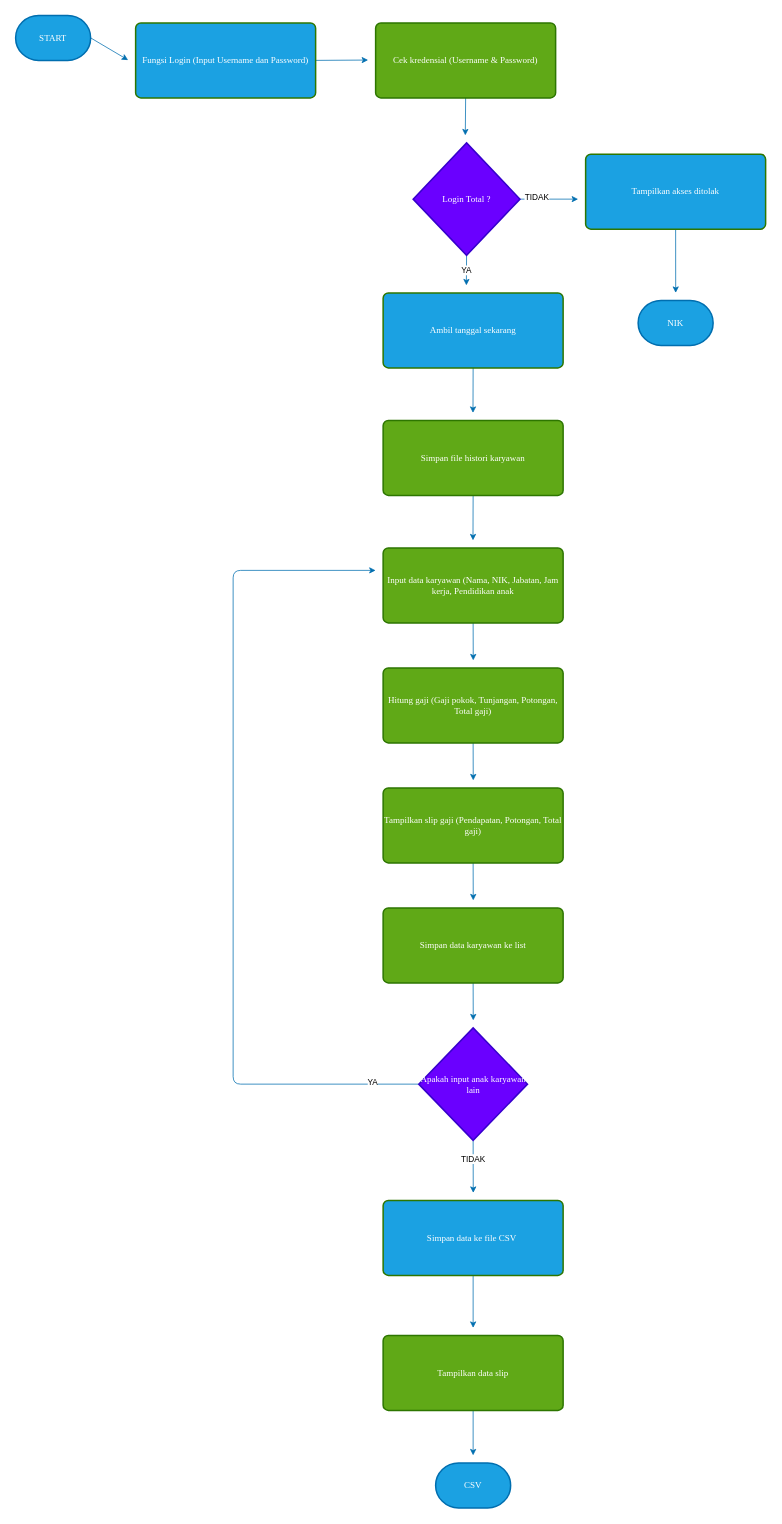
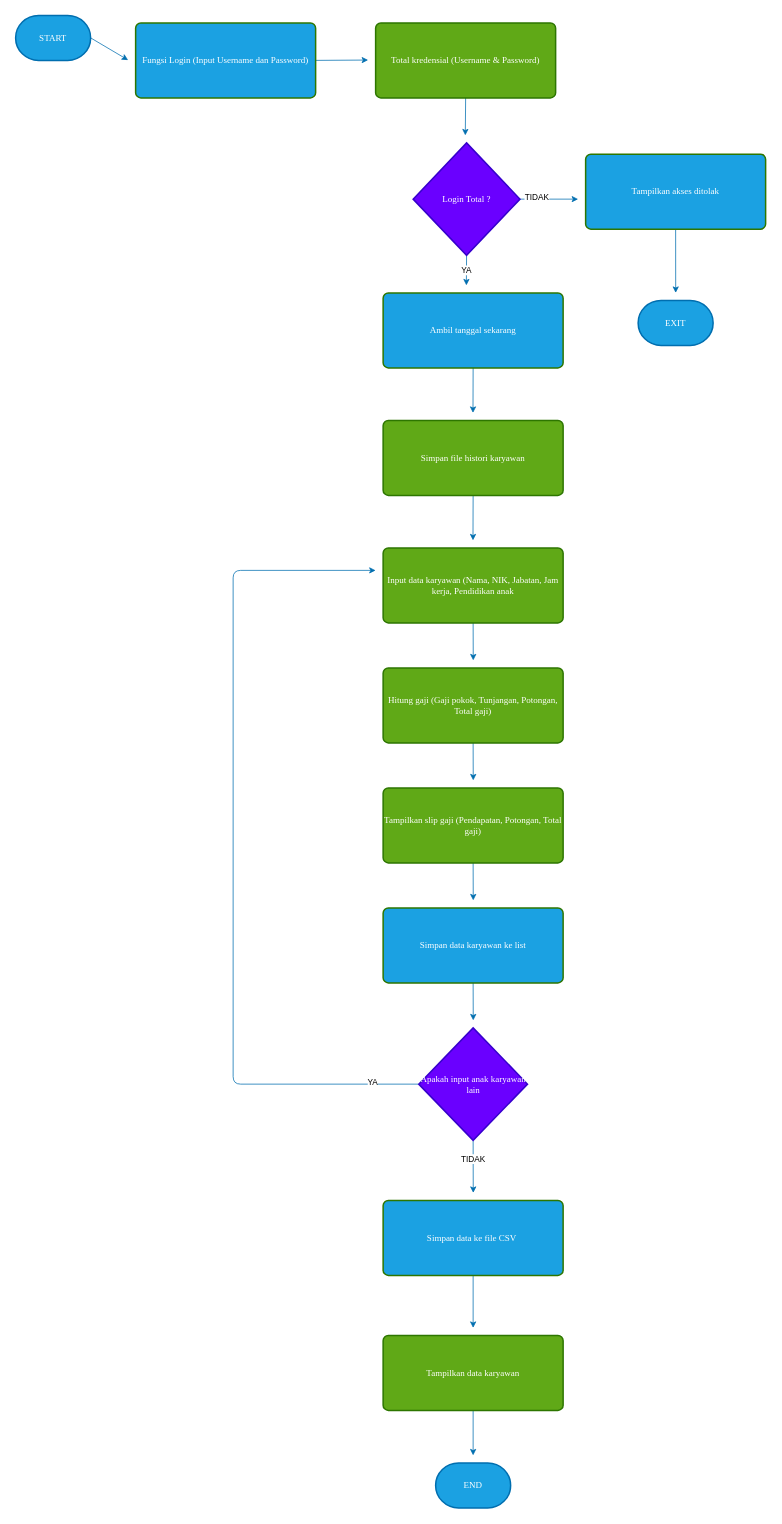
node "Cek kredensial (Username & Password)": label "Cek kredensial (Username & Password)" -> "Total kredensial (Username & Password)"
node "NIK": label "NIK" -> "EXIT"
node "Simpan data karyawan ke list": fillcolor #60a917 -> #1ba1e2
node "Tampilkan data slip": label "Tampilkan data slip" -> "Tampilkan data karyawan"
node "CSV": label "CSV" -> "END"
